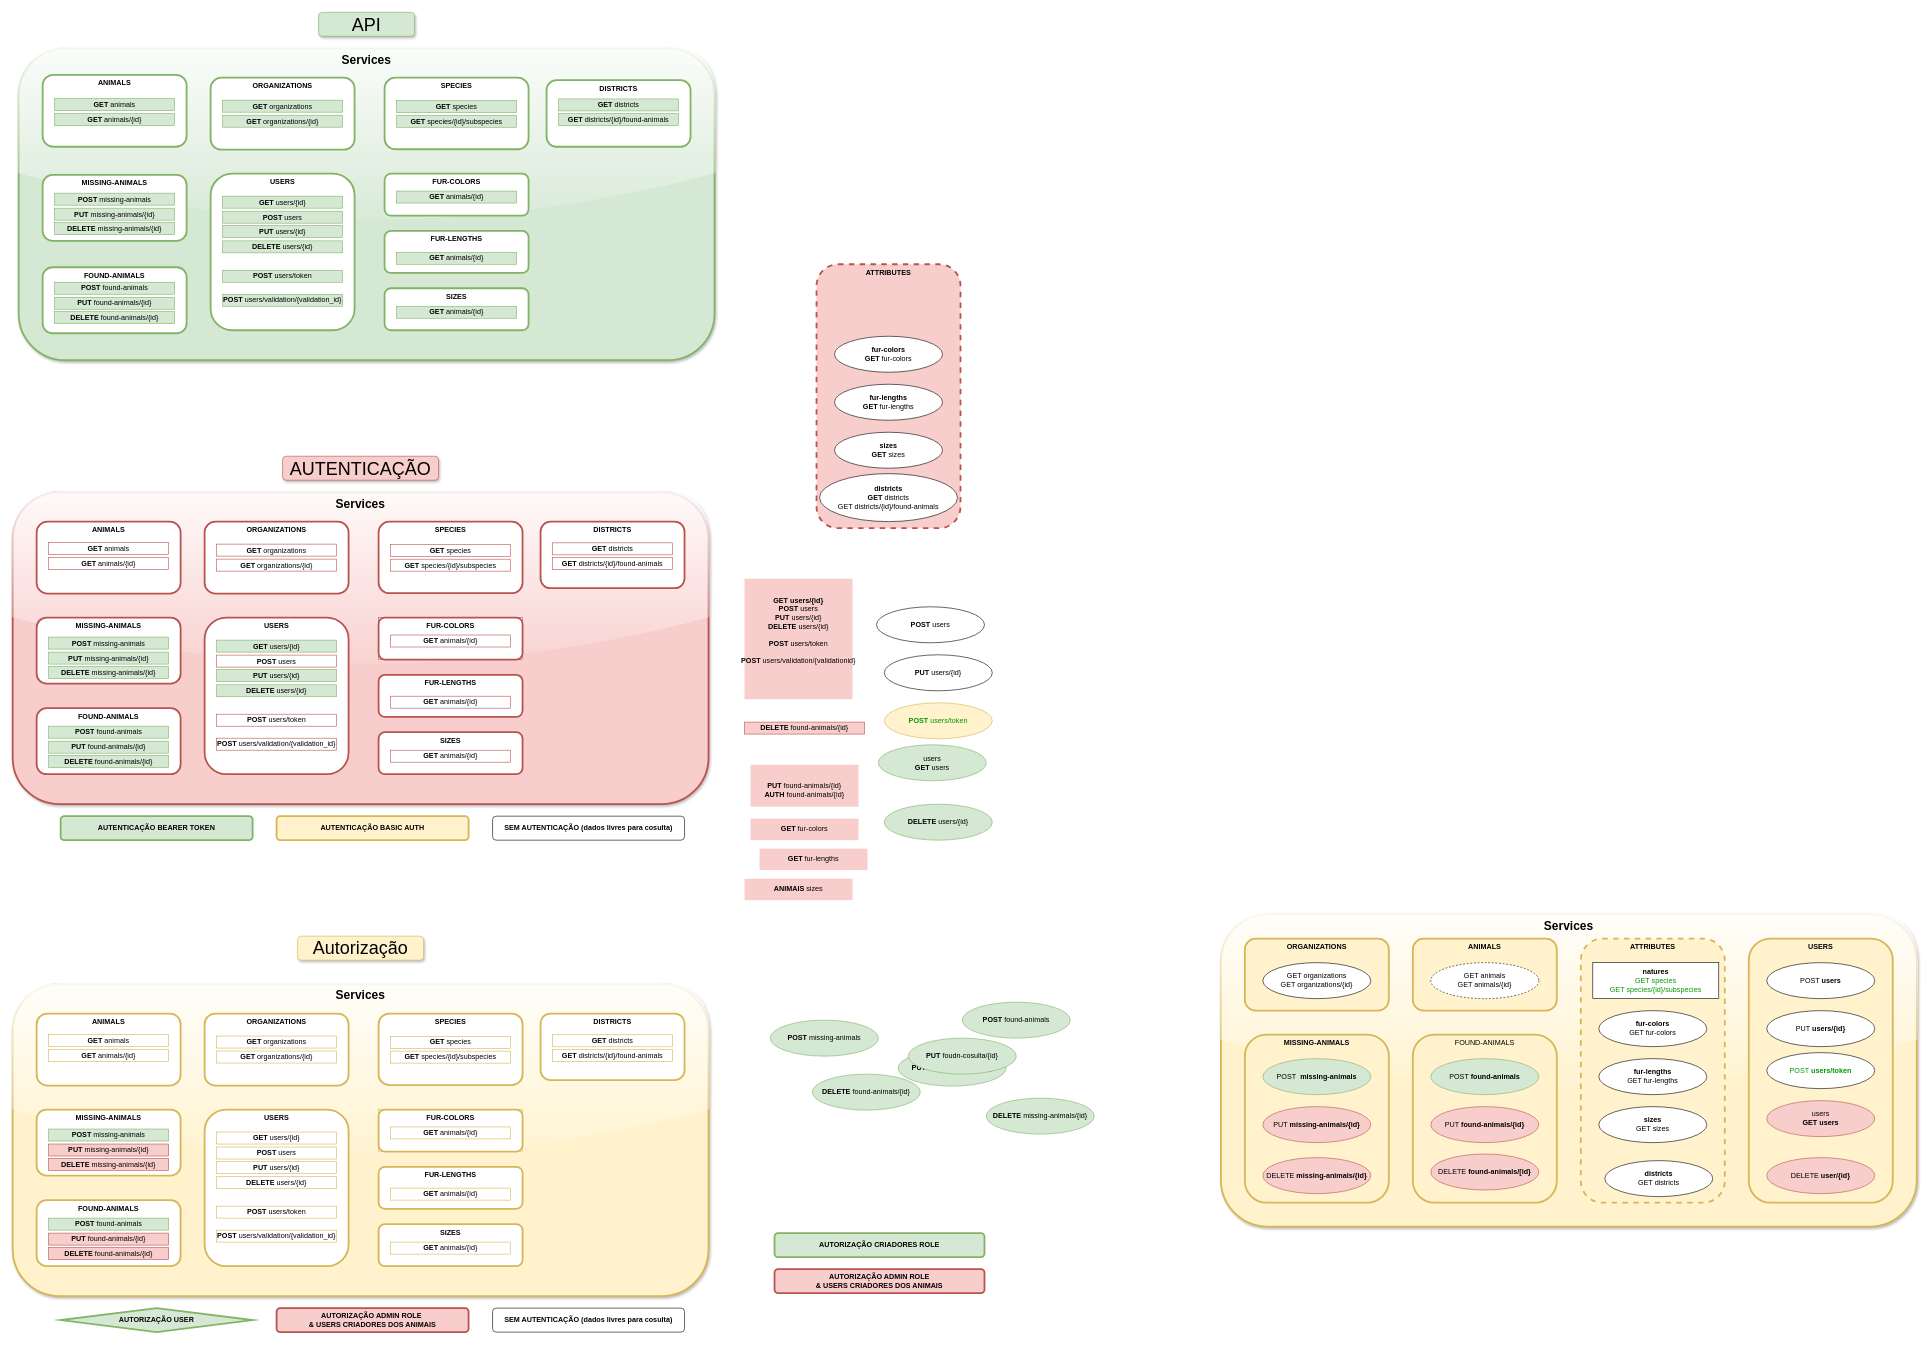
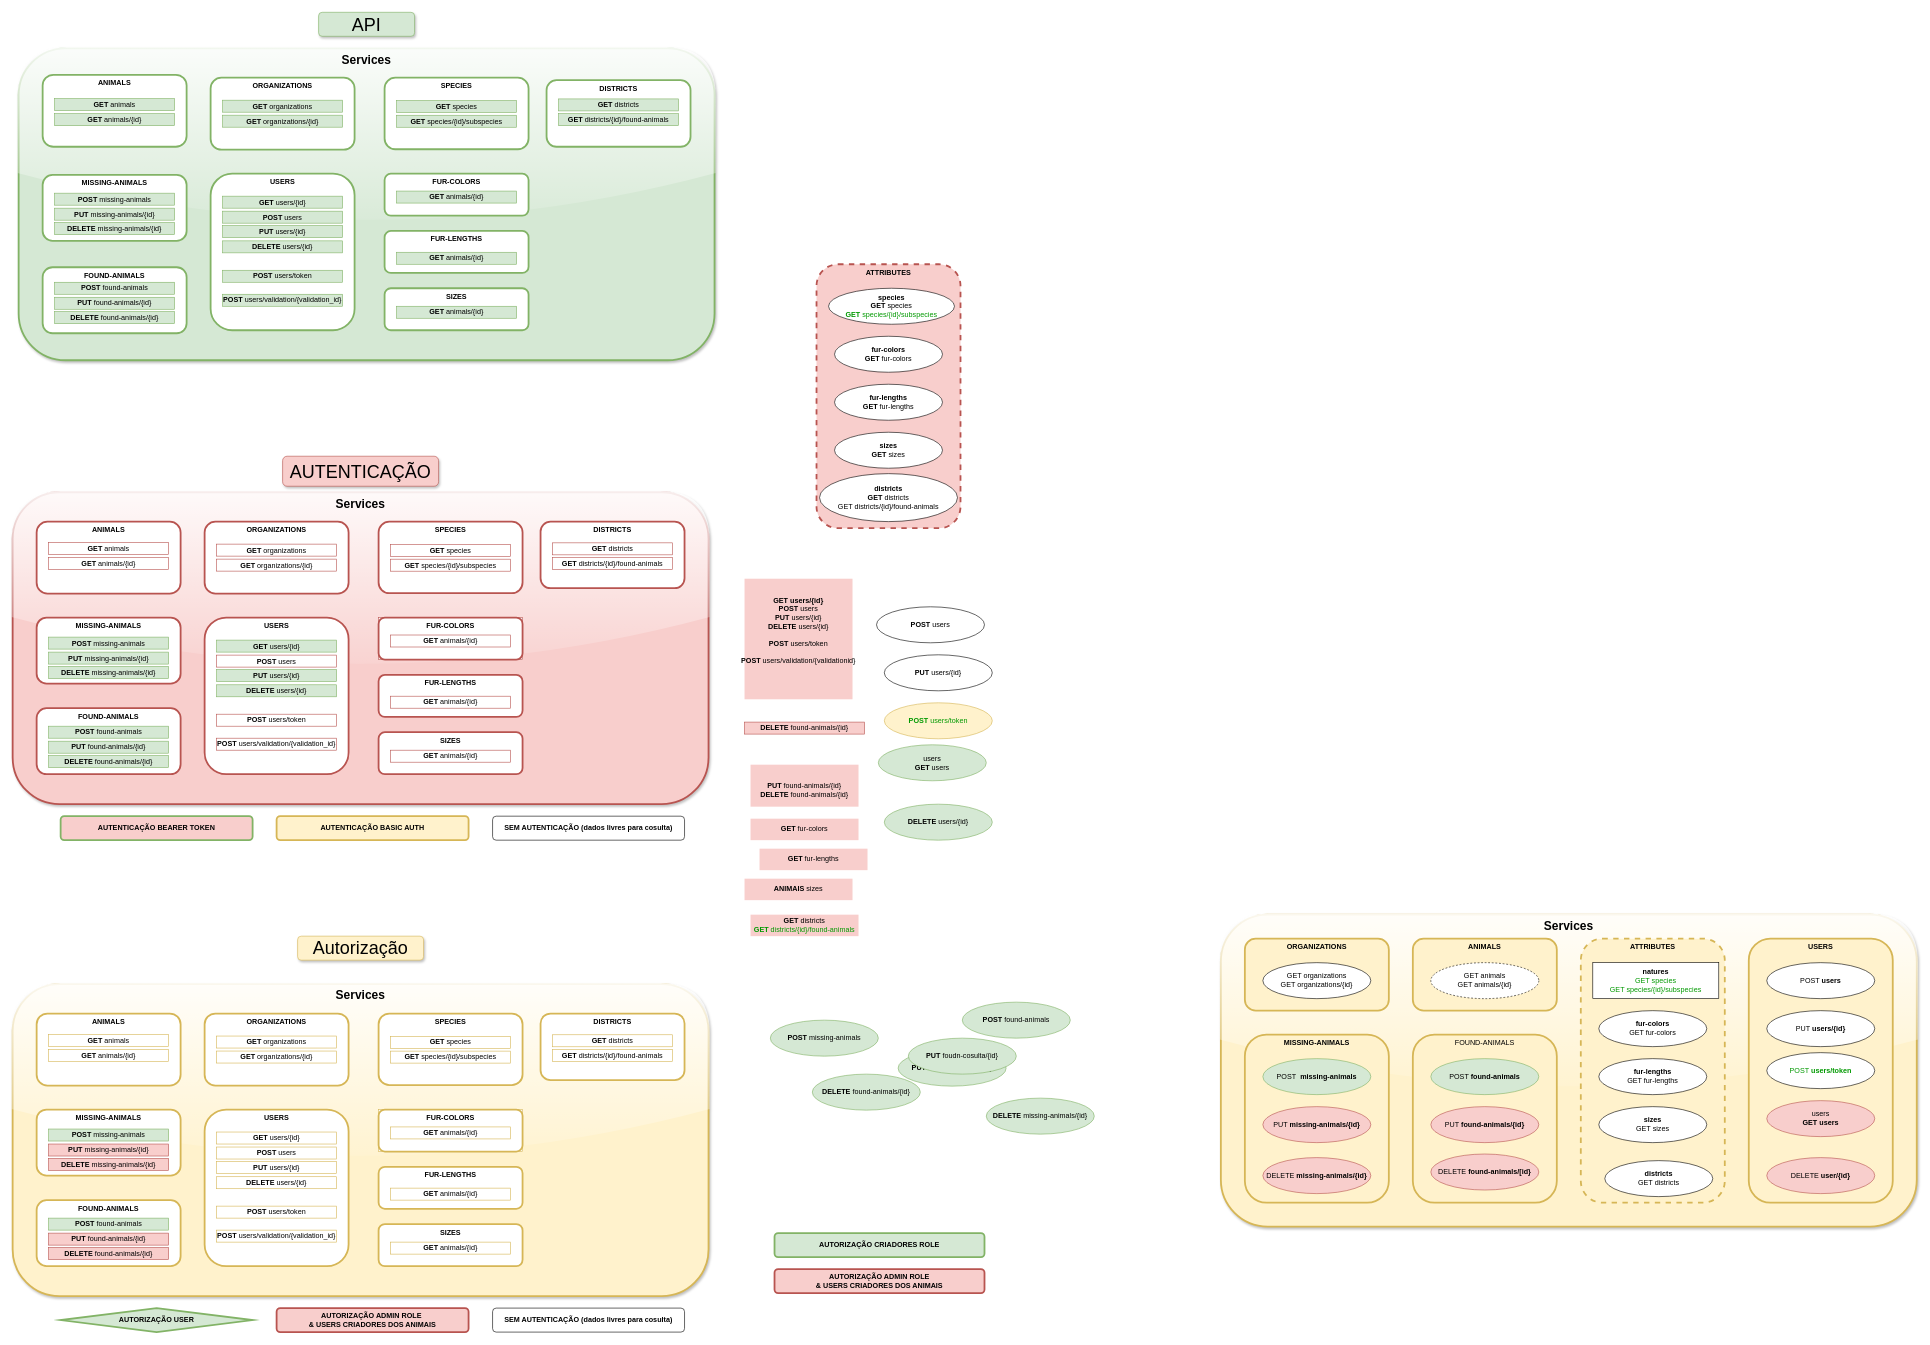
node "species GET species GET species/{id}/subspecies": added
node "AUTENTICAÇÃO": size 156x24 -> 156x30
node "PUT found-animals/{id} AUTH found-animals/{id}": label "PUT found-animals/{id} AUTH found-animals/{id}" -> "PUT found-animals/{id} DELETE found-animals/{id}"
node "AUTENTICAÇÃO BEARER TOKEN": fillcolor #d5e8d4 -> #f8cecc
node "GET districts GET districts/{id}/found-animals": added
